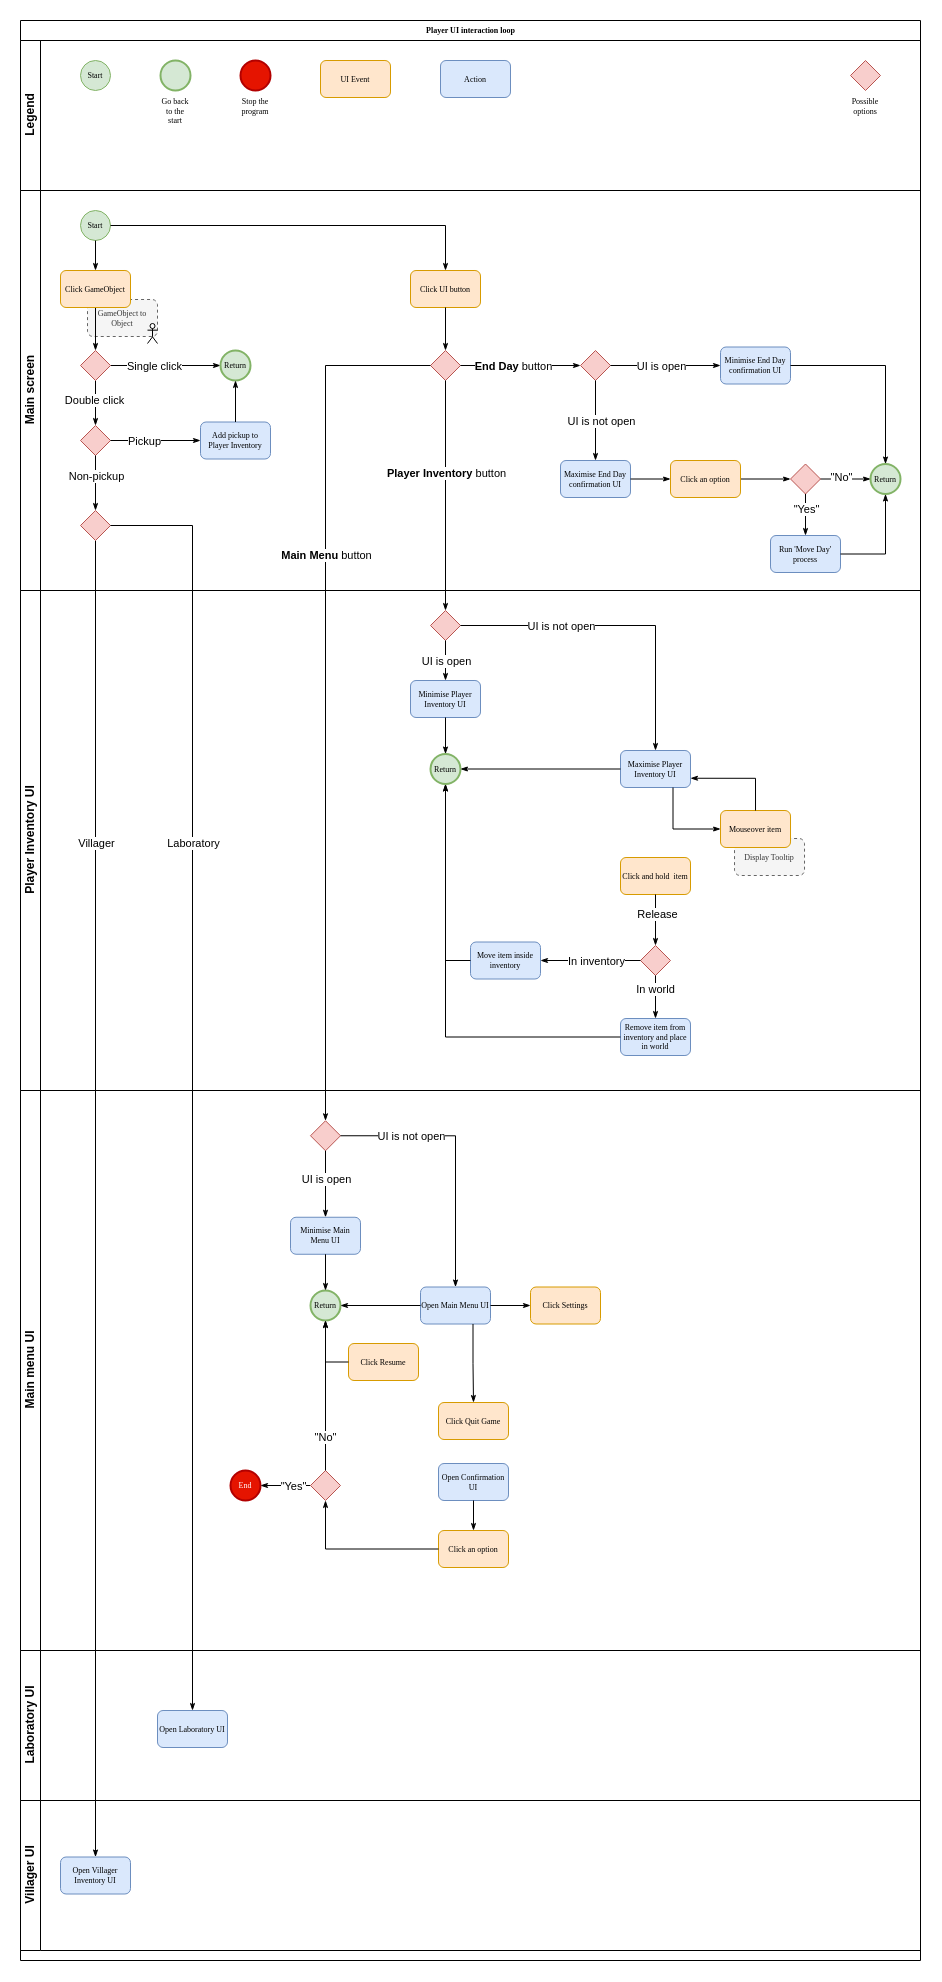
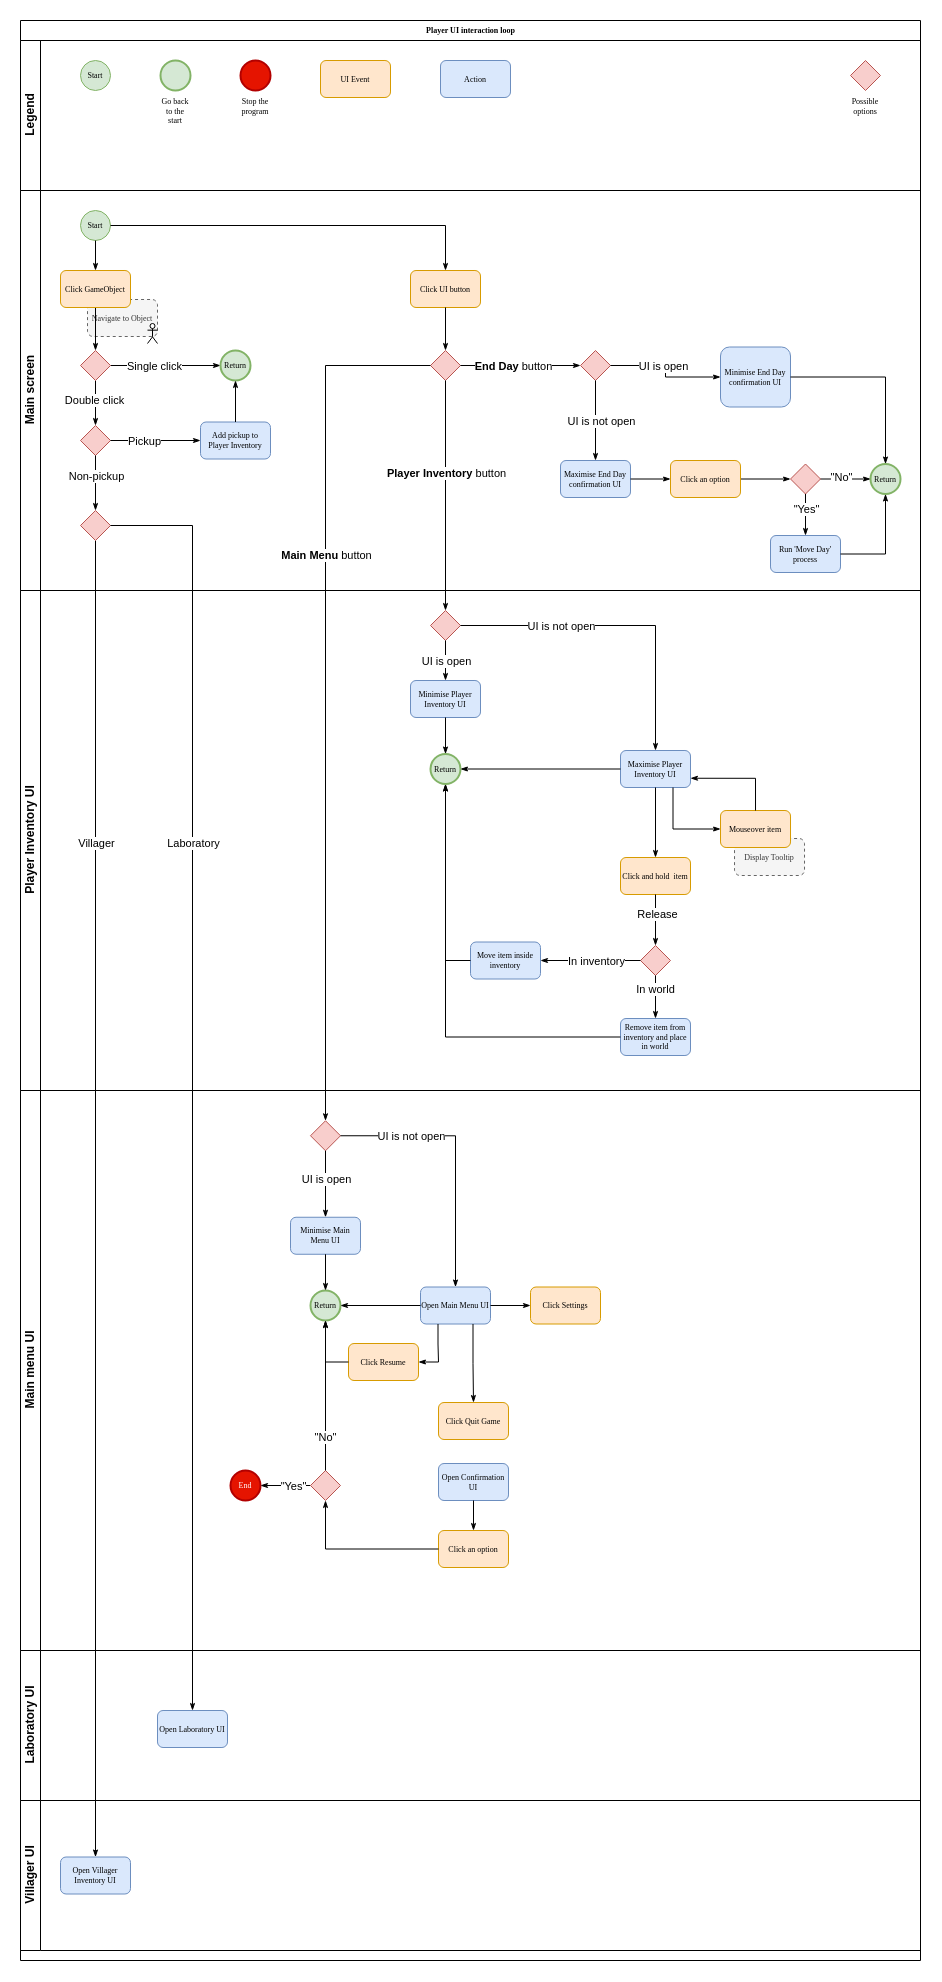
node "GameObject to Object": label "GameObject to Object" -> "Navigate to Object"
node "Minimise End Day confirmation UI": size 70x37 -> 70x60
edge "Maximise Player Inventory UI" -> "Click and hold item": added
edge "Open Main Menu UI" -> "Click Resume": added
